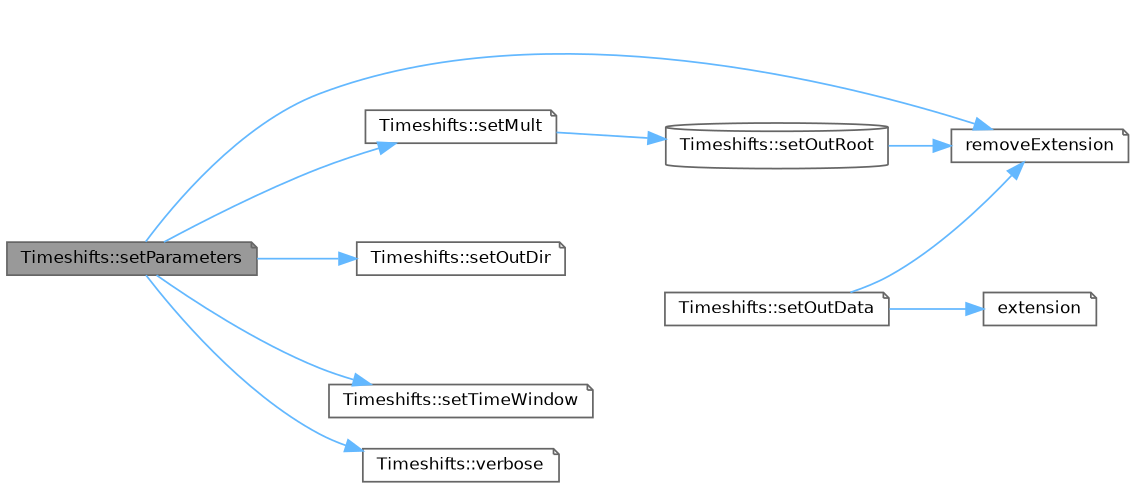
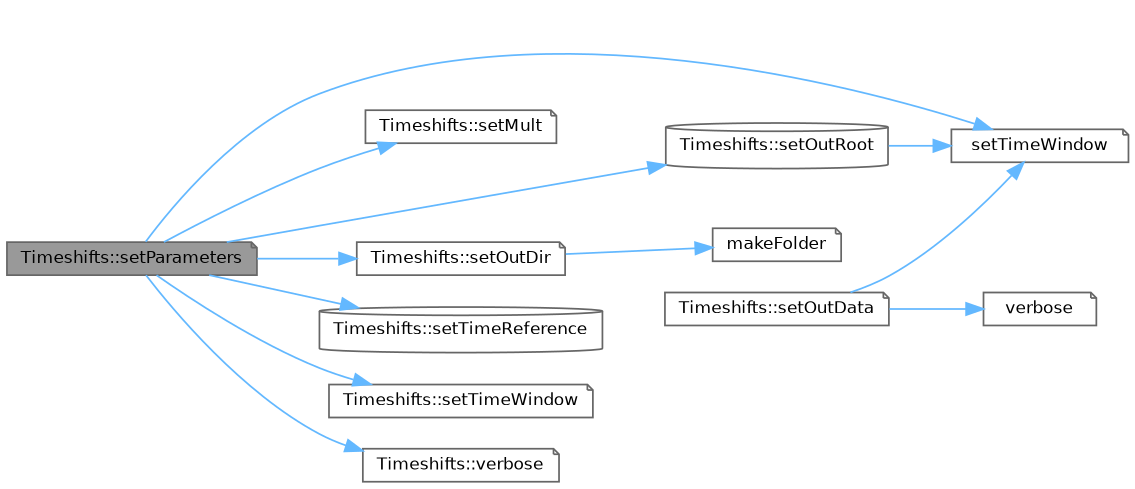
edge "Timeshifts::setMult" -> "Timeshifts::setOutRoot": now "Timeshifts::setParameters" -> "Timeshifts::setOutRoot"
node "removeExtension": label "removeExtension" -> "setTimeWindow"
node "makeFolder": added
node "extension": label "extension" -> "verbose"
node "Timeshifts::setTimeReference": added
